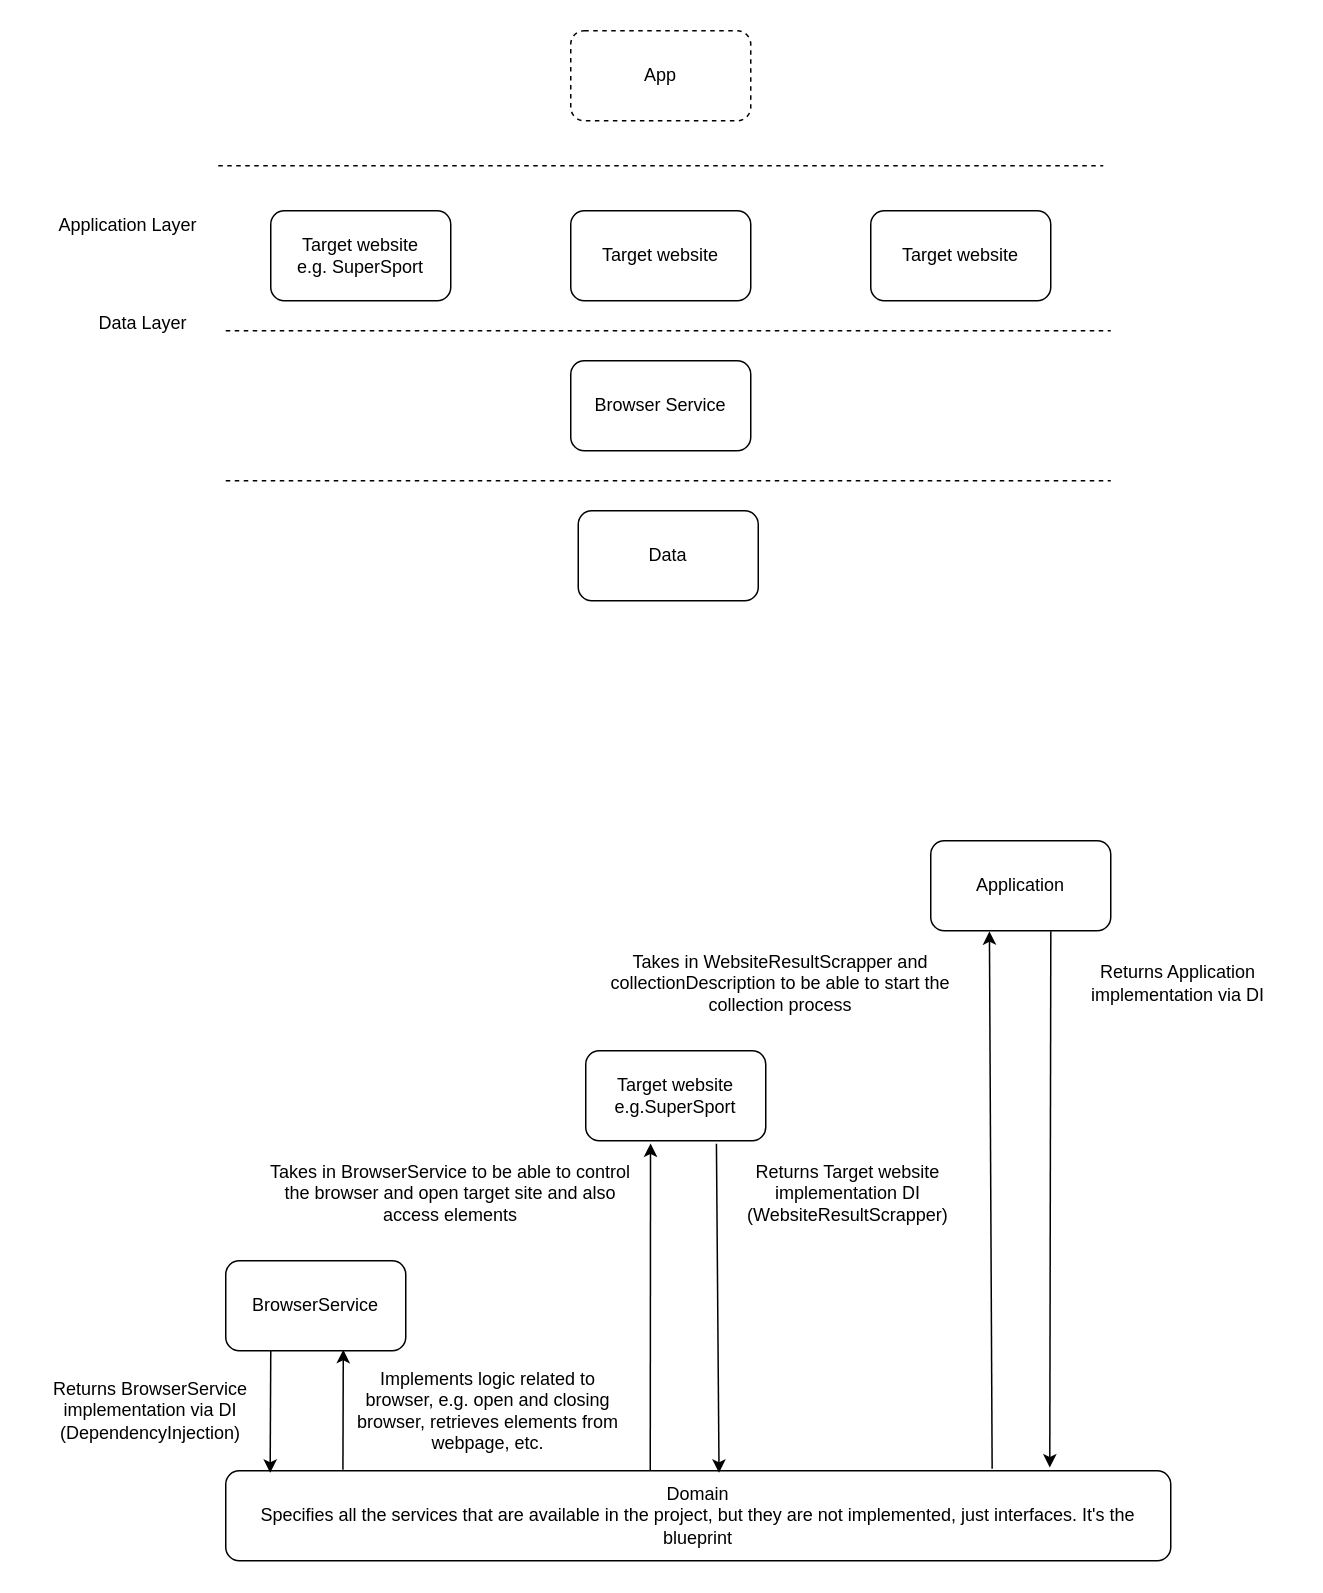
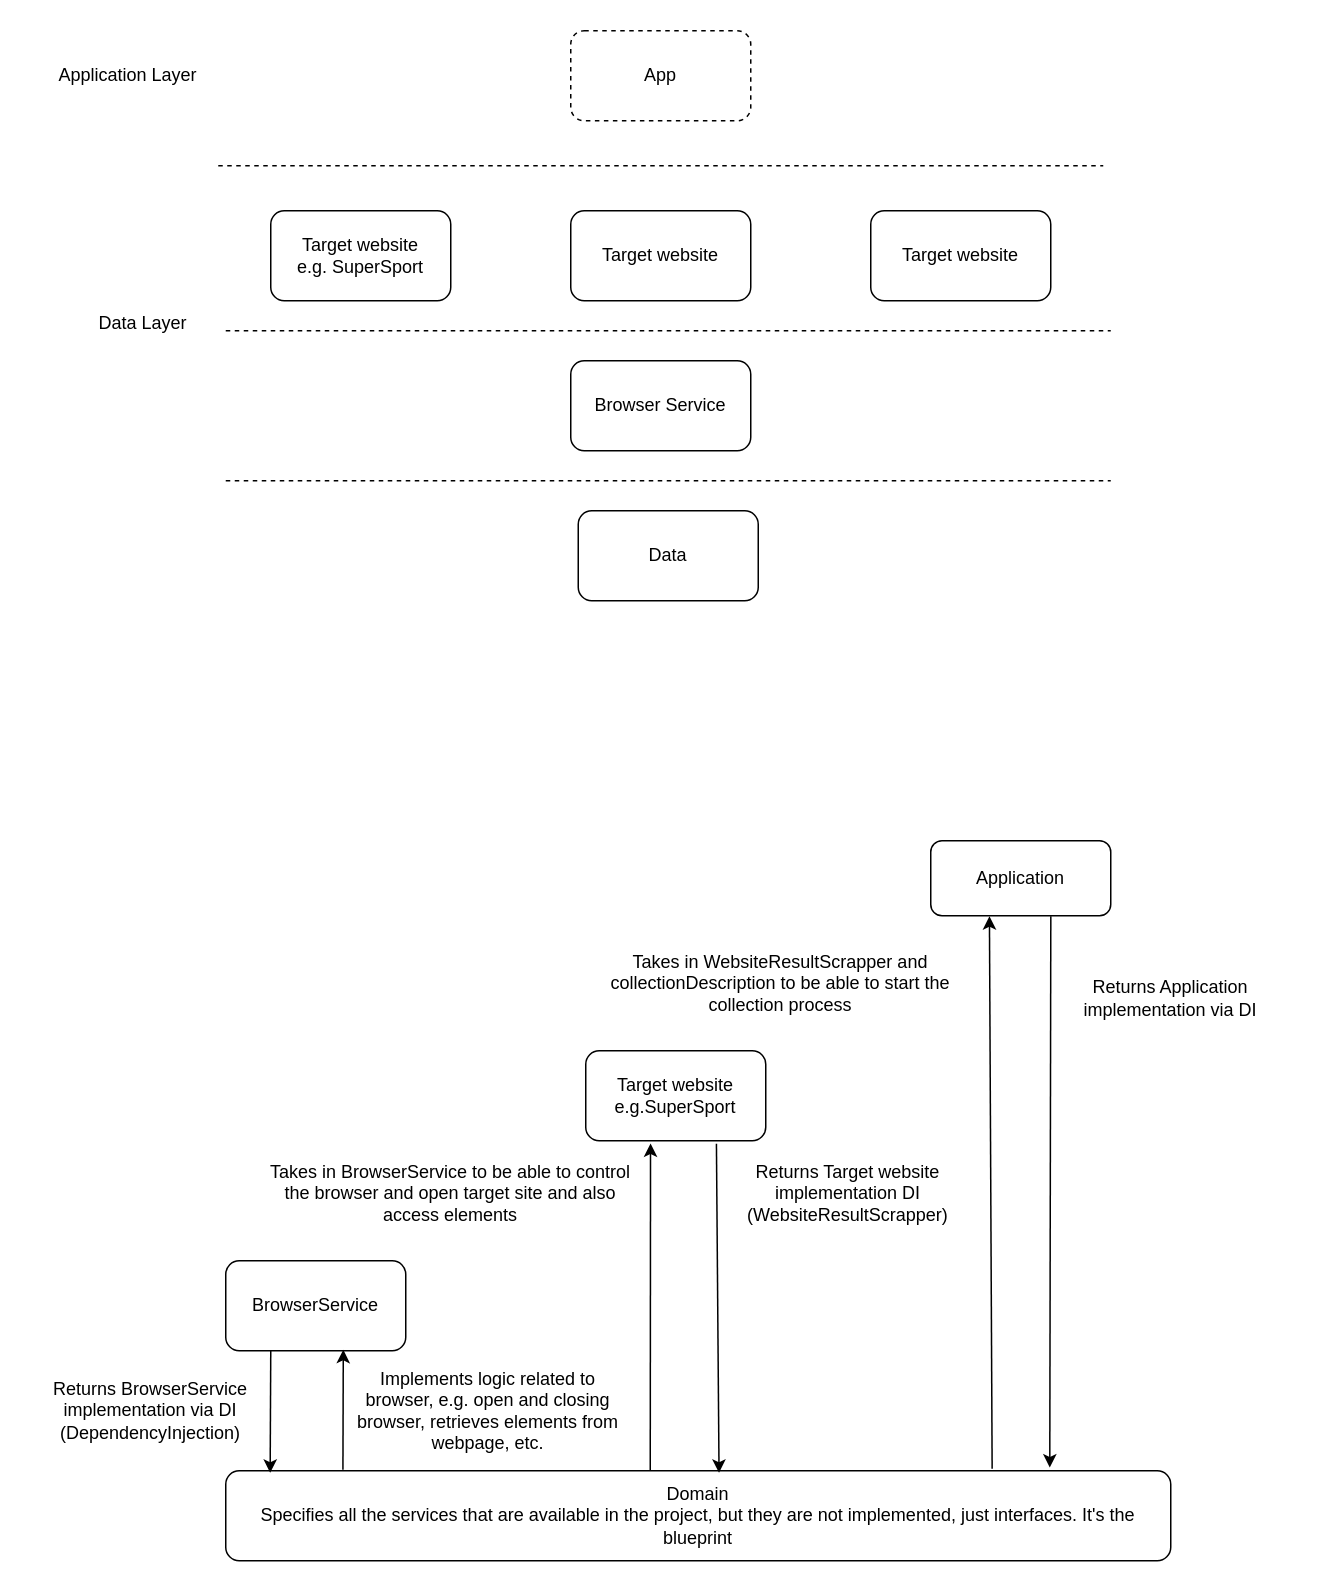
node "Application Layer": moved (128, 226) -> (128, 76)
node "Application": size 180x90 -> 180x75
node "Returns Application implementation via DI": moved (1178, 983) -> (1171, 998)
